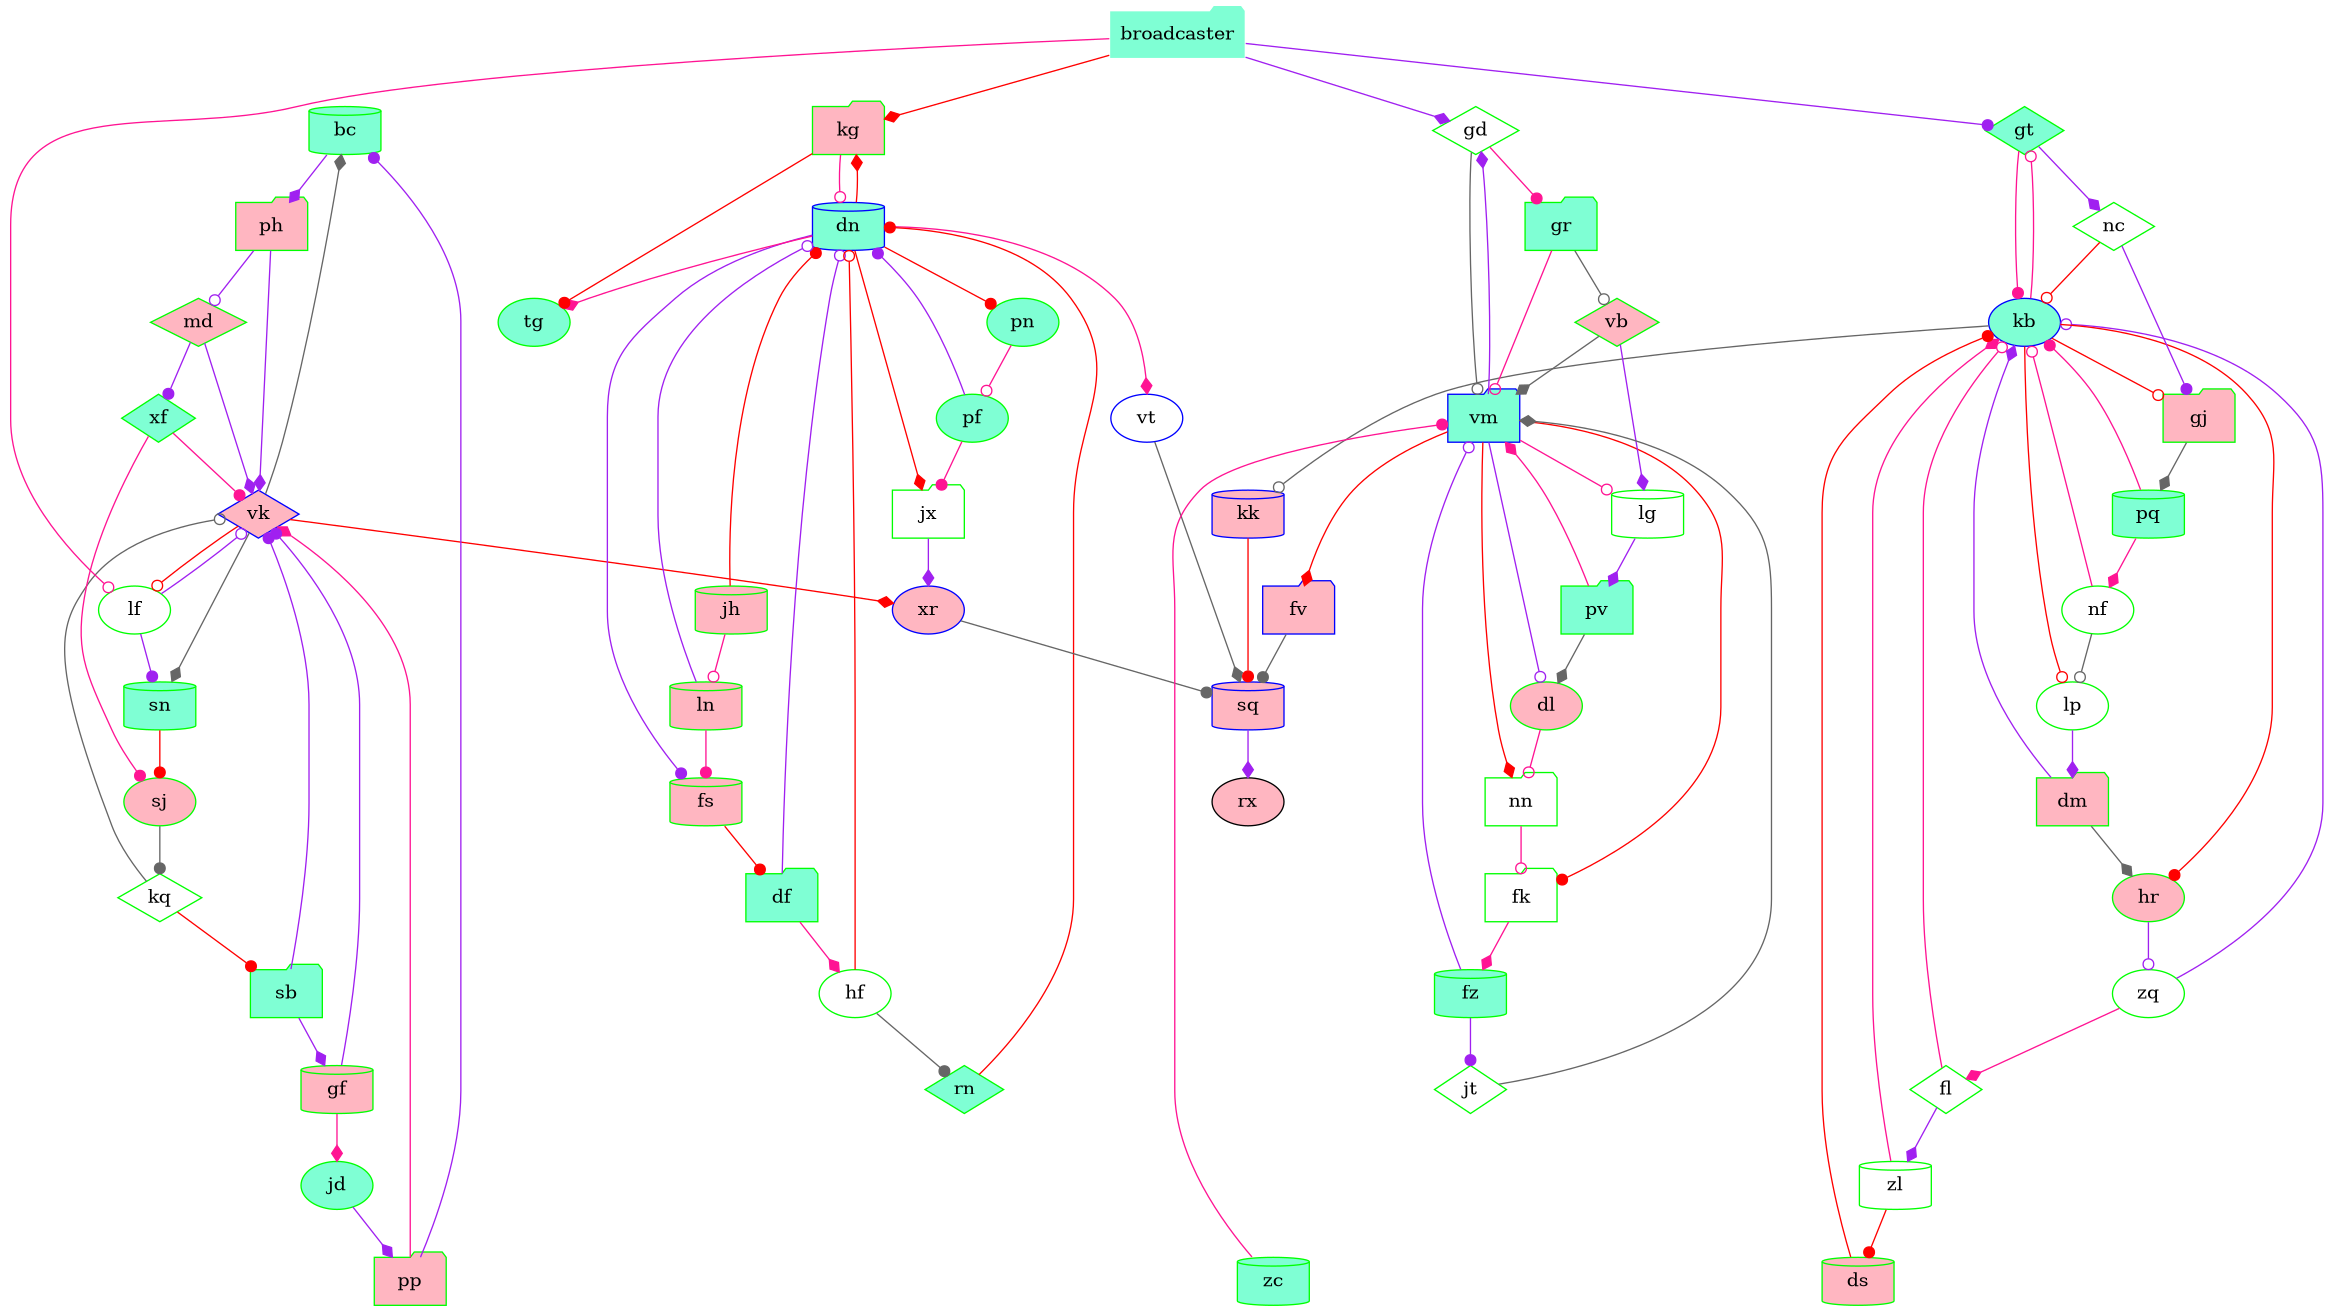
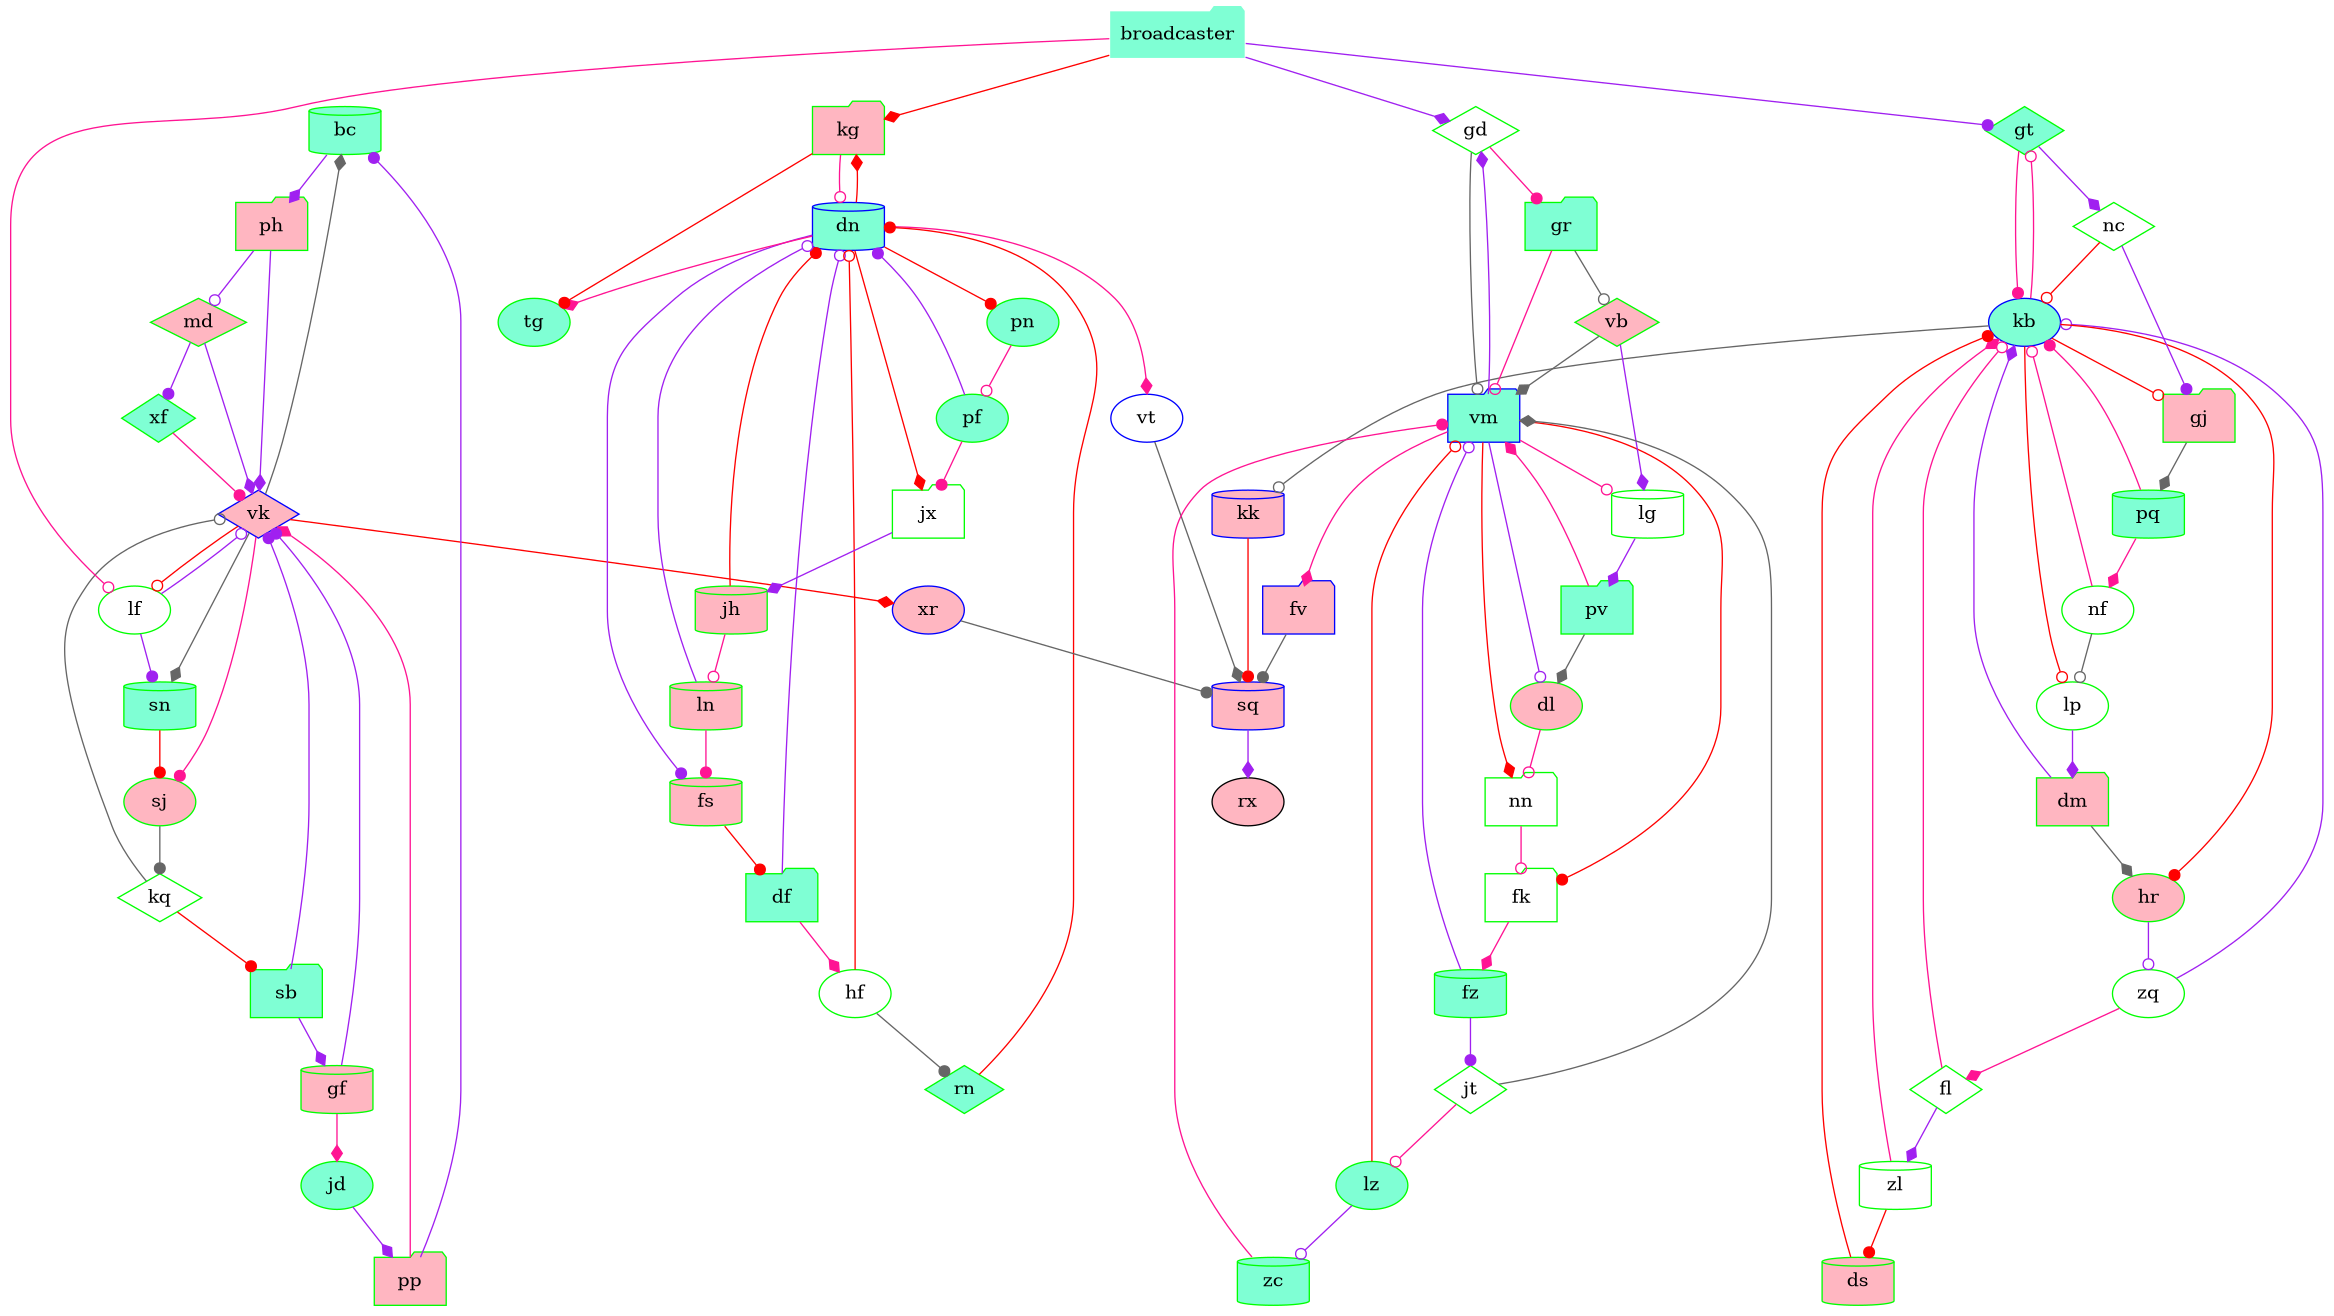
edge "vm" -> "fv": color red -> deeppink
edge "jx" -> "xr": now "jx" -> "jh"
edge "xf" -> "sj": now "vk" -> "sj"
node "lz": added
